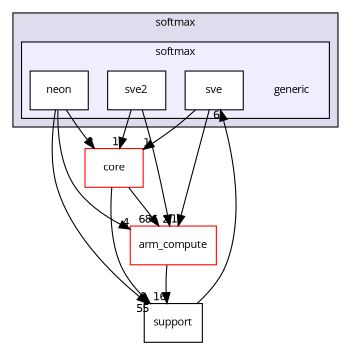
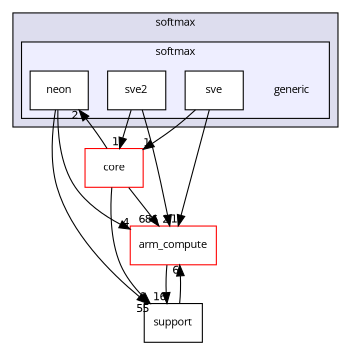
edge "neon" -> "core": reversed
edge "support" -> "sve": now "support" -> "arm_compute"
